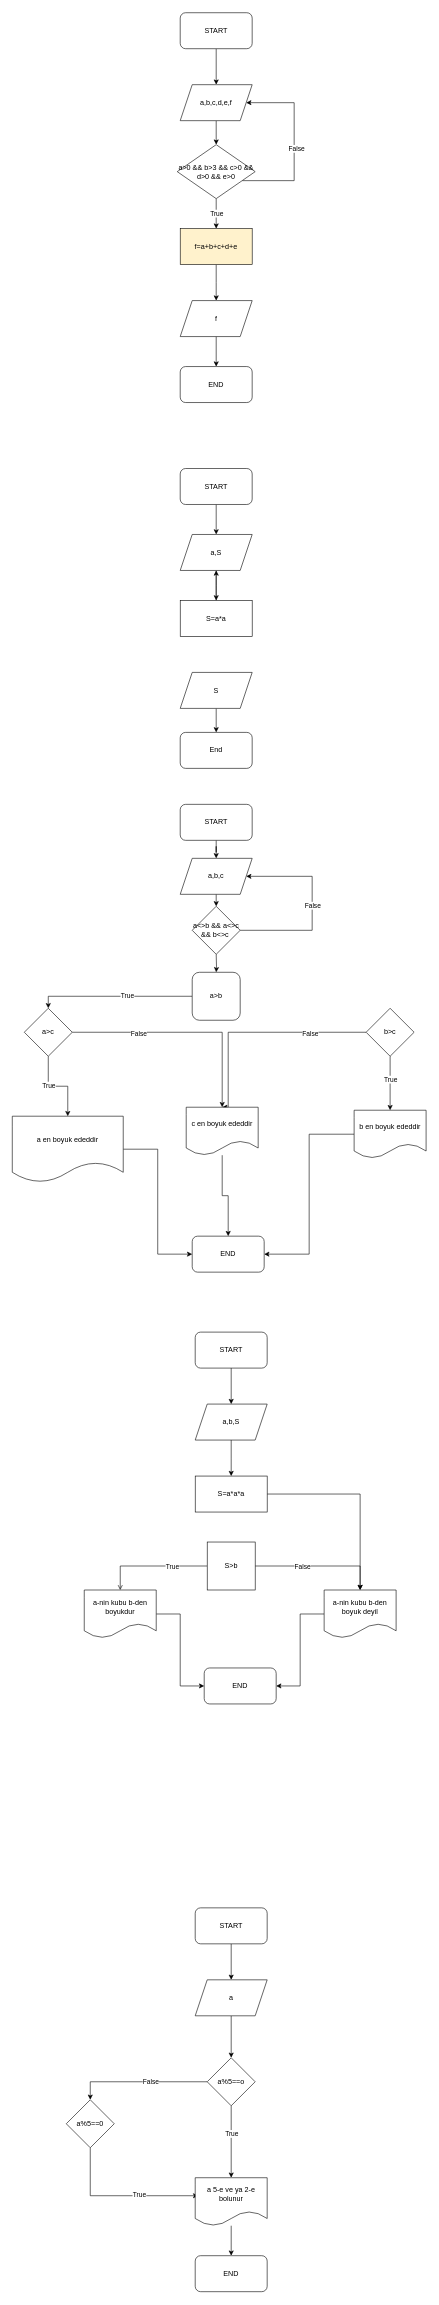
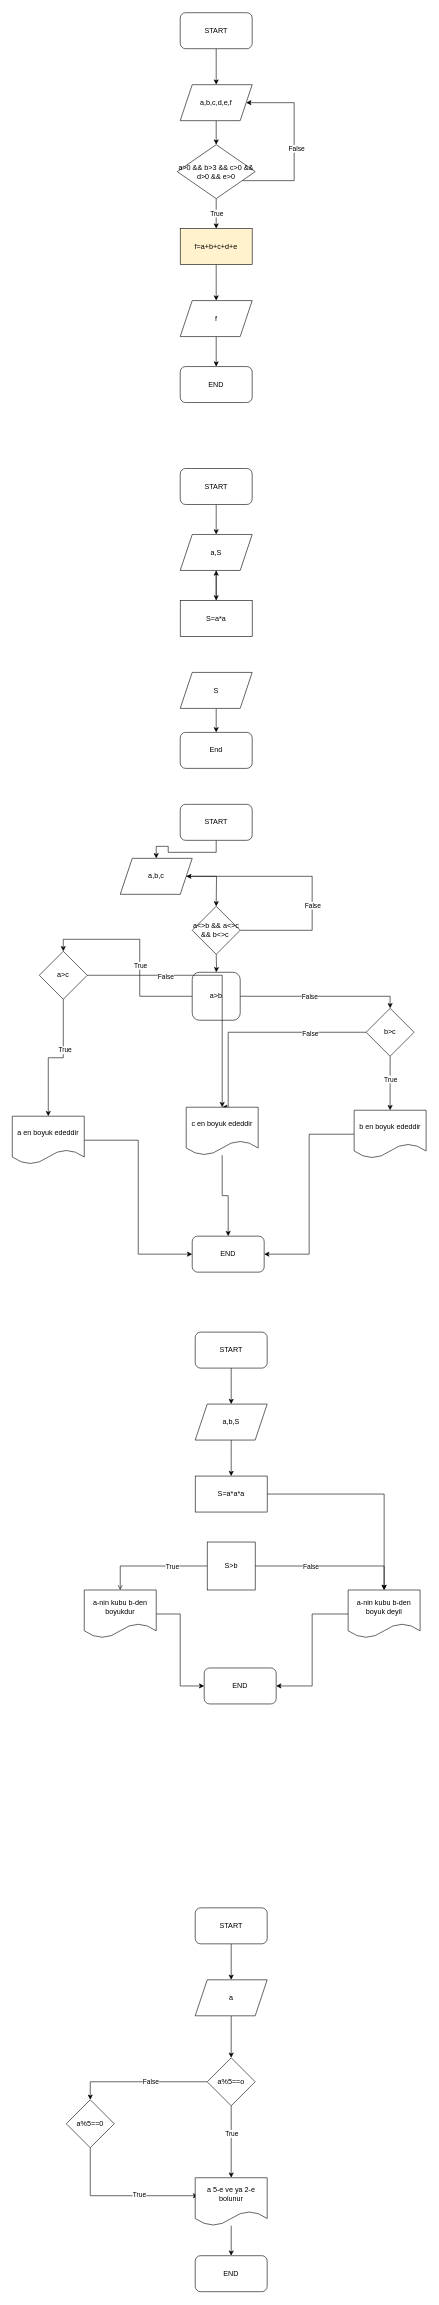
node "a,b,c": moved (216, 876) -> (156, 876)
edge "a>b" -> "b>c": added, label "False"
node "a>c": moved (48, 1032) -> (63, 975)
node "a en boyuk ededdir": size 111x66 -> 72x48
node "a-nin kubu b-den boyuk deyil": moved (360, 1614) -> (384, 1614)
